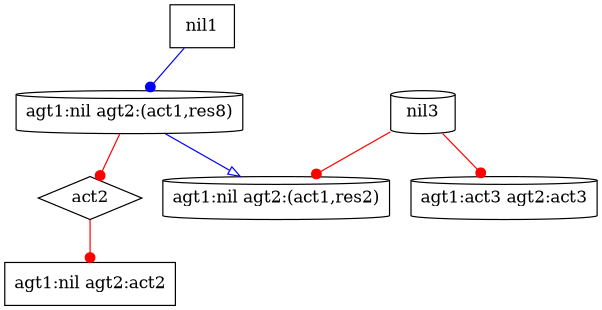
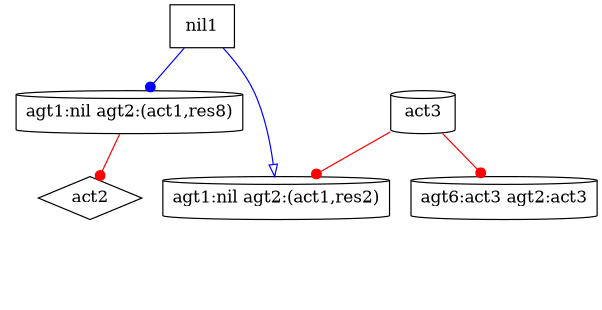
node "nil3": label "nil3" -> "act3"
edge "agt1:nil agt2:(act1,res8)" -> "agt1:nil agt2:(act1,res2)": now "nil1" -> "agt1:nil agt2:(act1,res2)"
node "agt1:act3 agt2:act3": label "agt1:act3 agt2:act3" -> "agt6:act3 agt2:act3"
node "agt1:nil agt2:act2": removed
